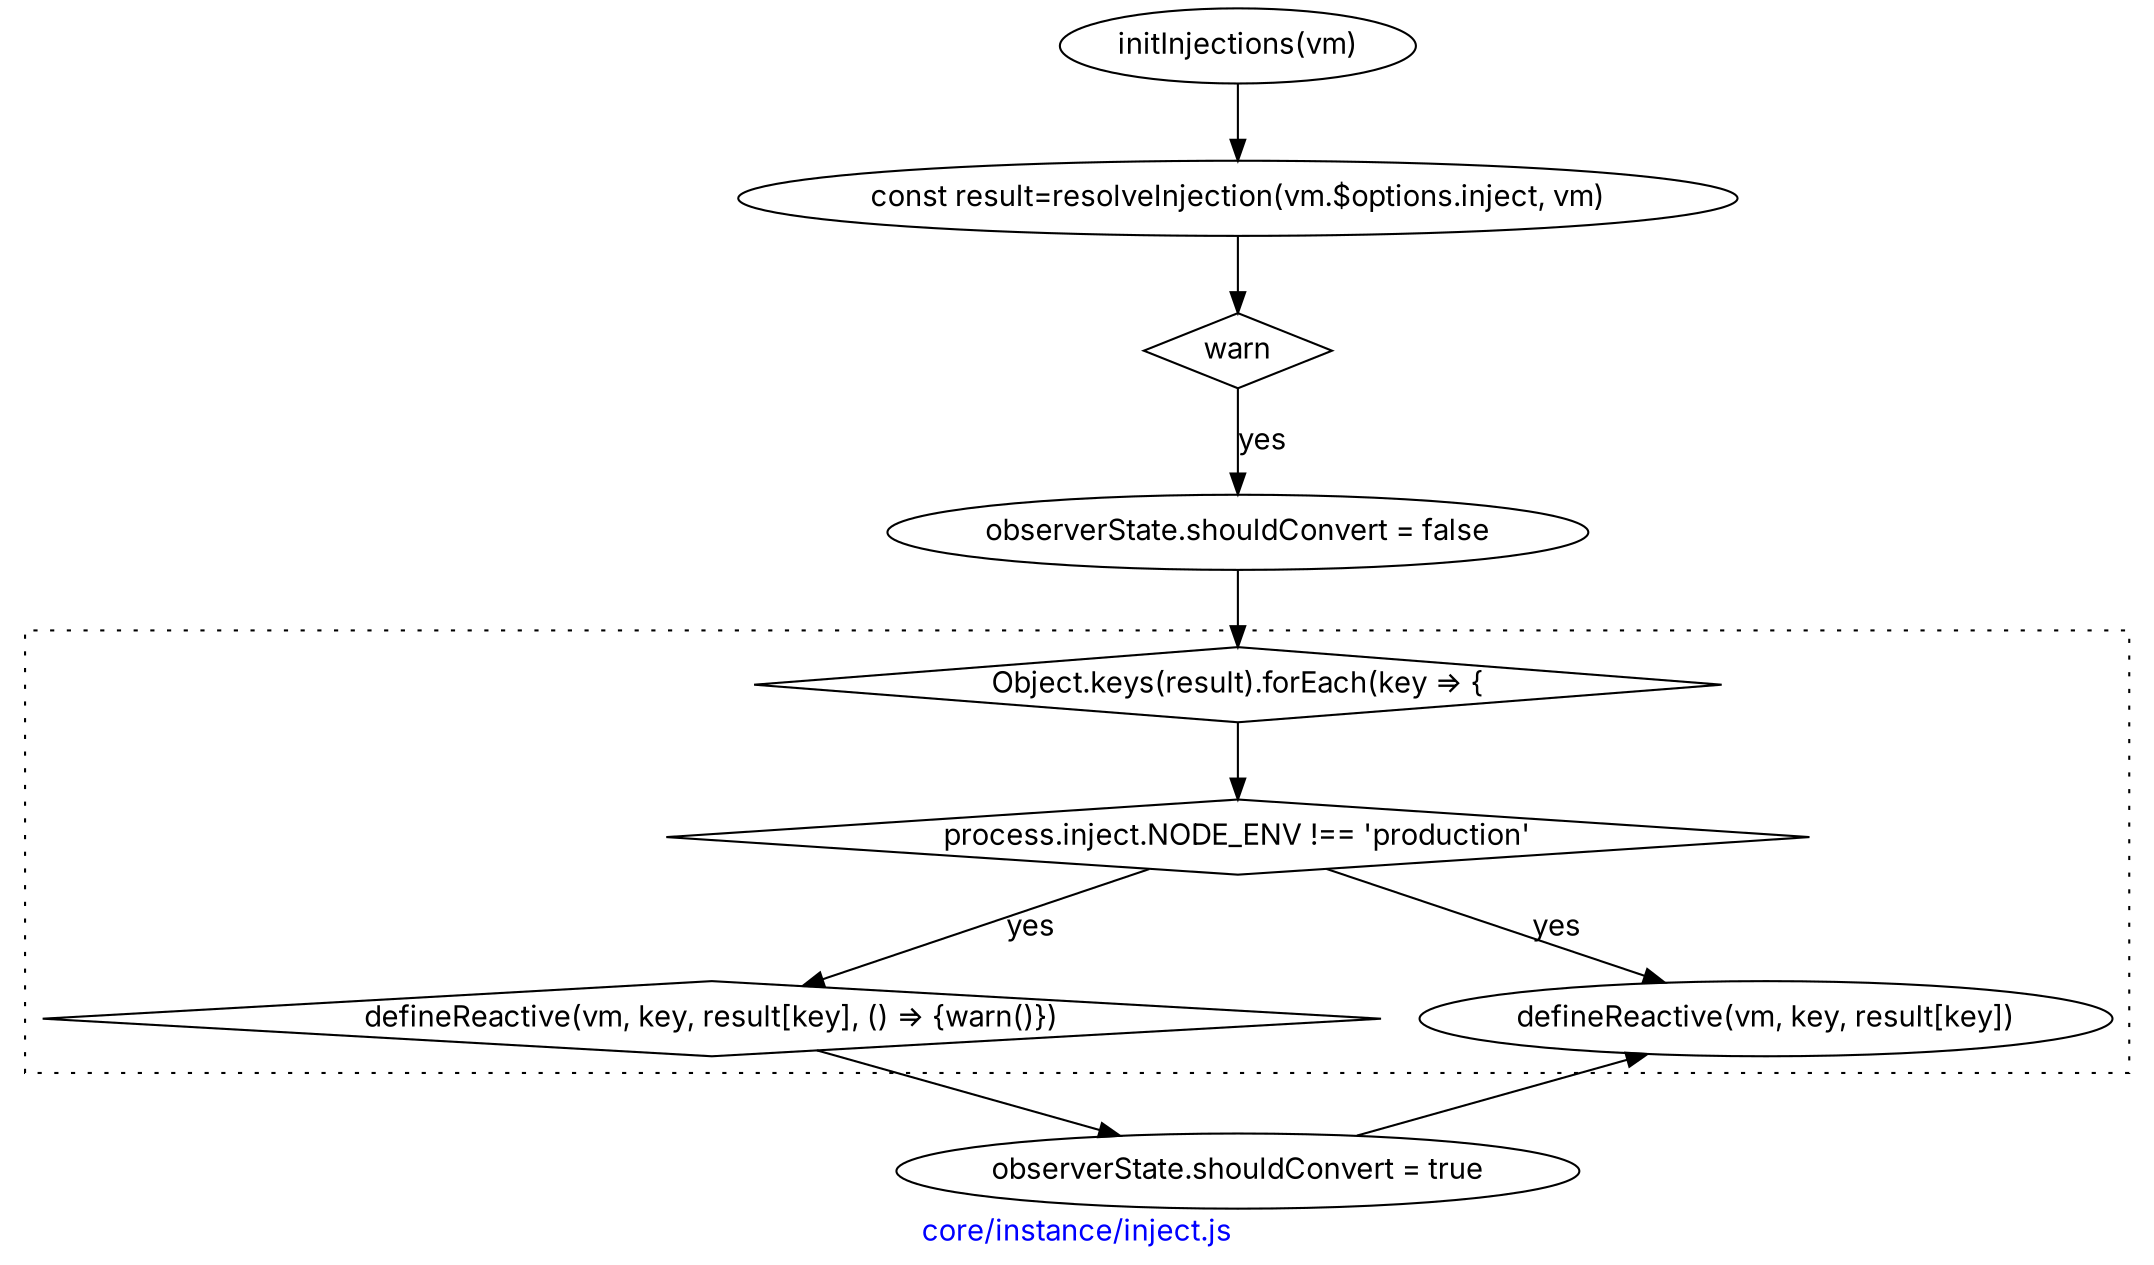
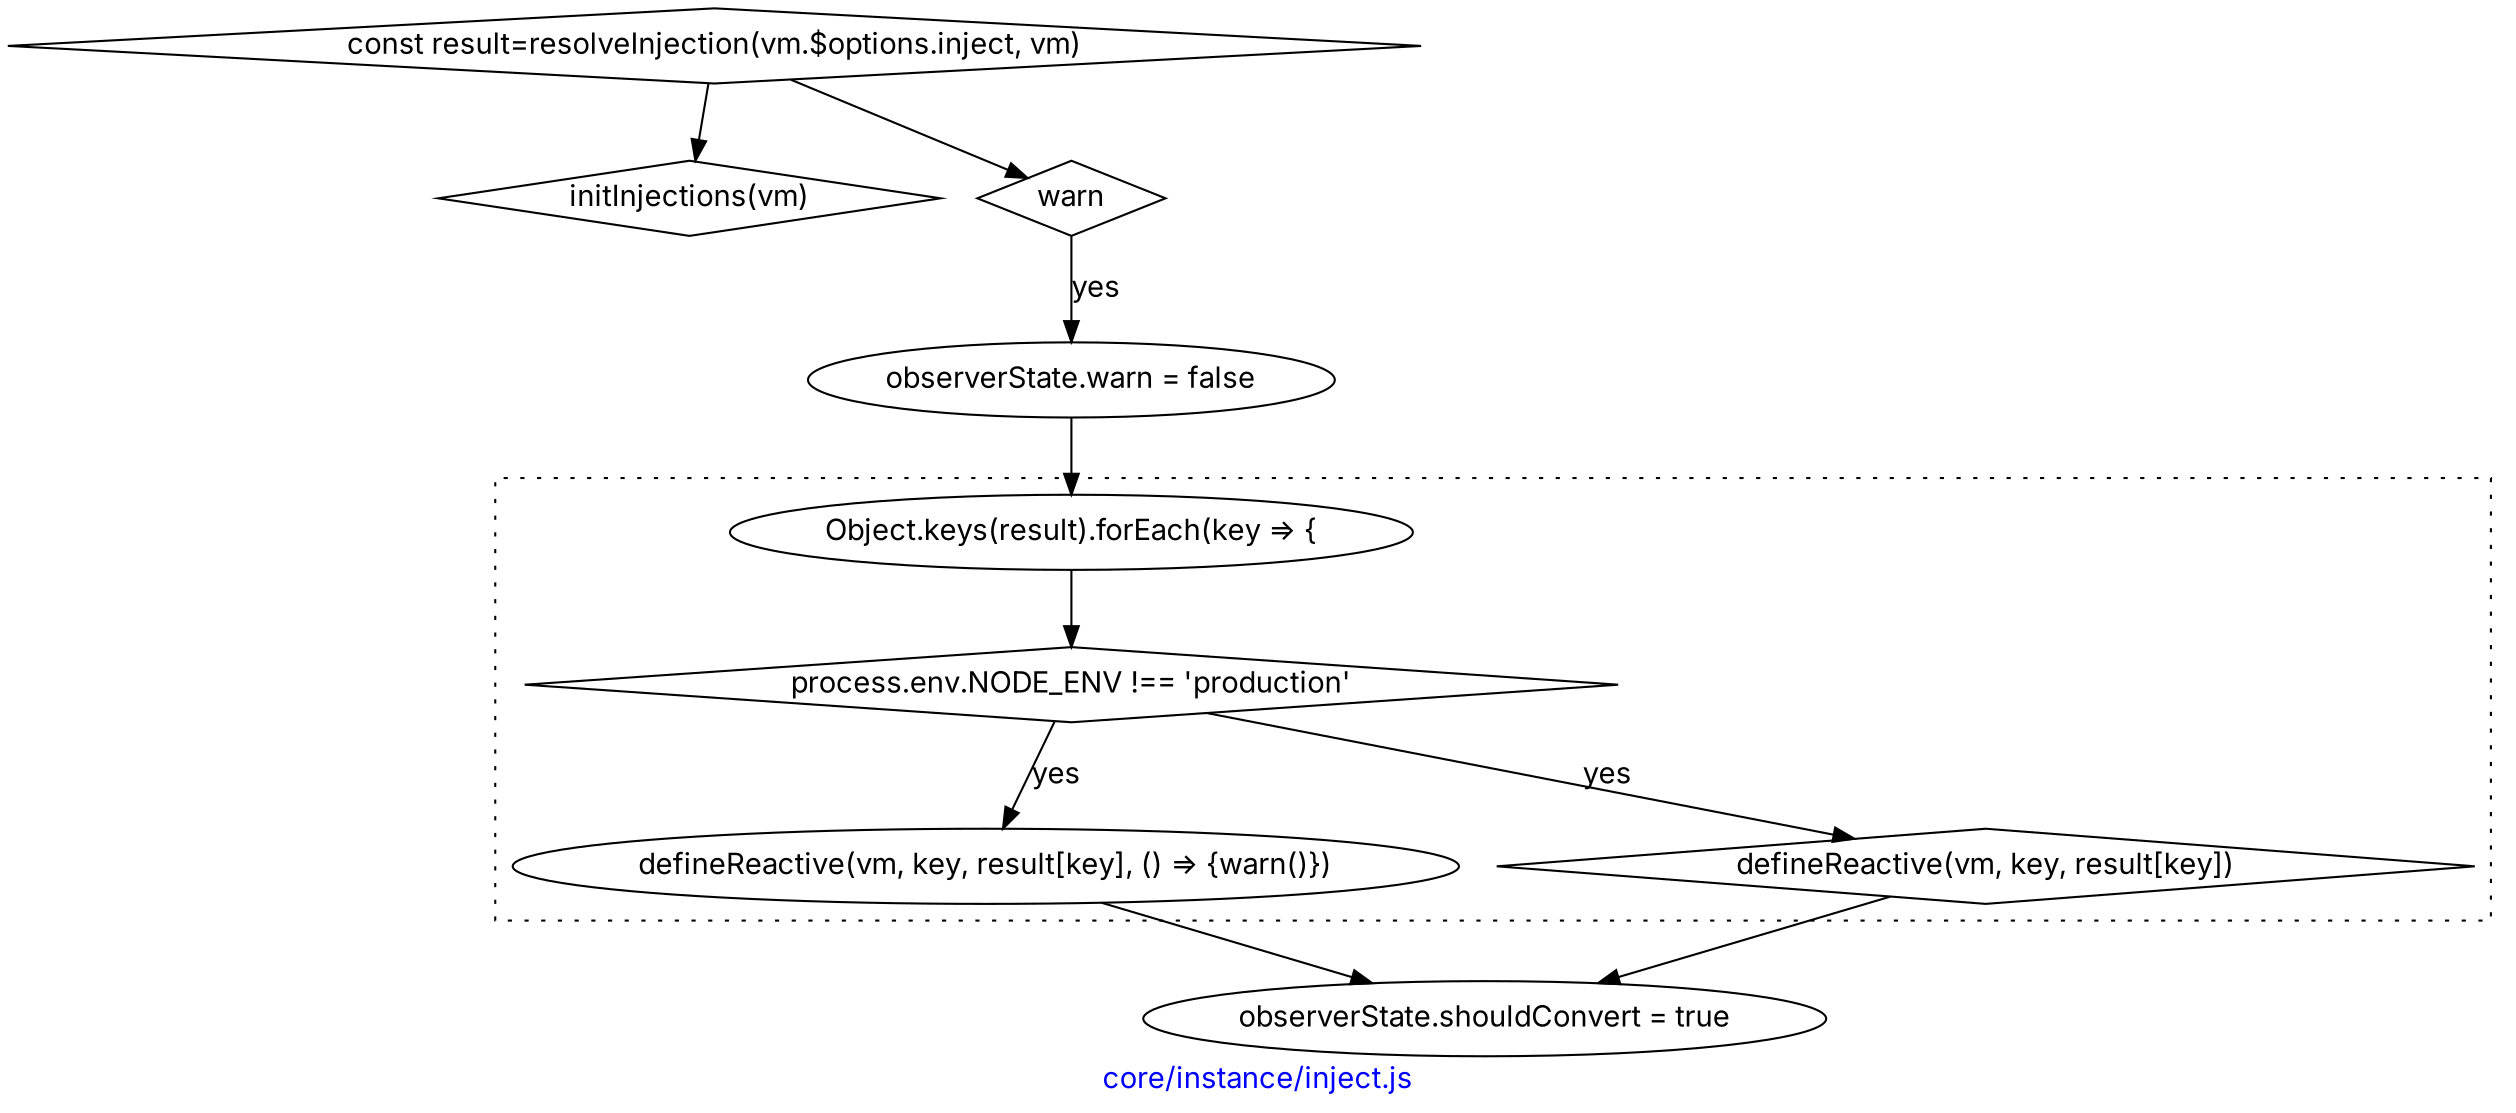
node "initInjections(vm)": shape ellipse -> diamond
edge "initInjections(vm)" -> "const result=resolveInjection(vm.$options.inject, vm)": reversed
node "const result=resolveInjection(vm.$options.inject, vm)": shape ellipse -> diamond
node "observerState.shouldConvert = false": label "observerState.shouldConvert = false" -> "observerState.warn = false"
node "Object.keys(result).forEach(key => {": shape diamond -> ellipse
node "process.inject.NODE_ENV !== 'production'": label "process.inject.NODE_ENV !== 'production'" -> "process.env.NODE_ENV !== 'production'"
node "defineReactive(vm, key, result[key], () => {warn()})": shape diamond -> ellipse
node "defineReactive(vm, key, result[key])": shape ellipse -> diamond
edge "observerState.shouldConvert = true" -> "defineReactive(vm, key, result[key])": reversed
